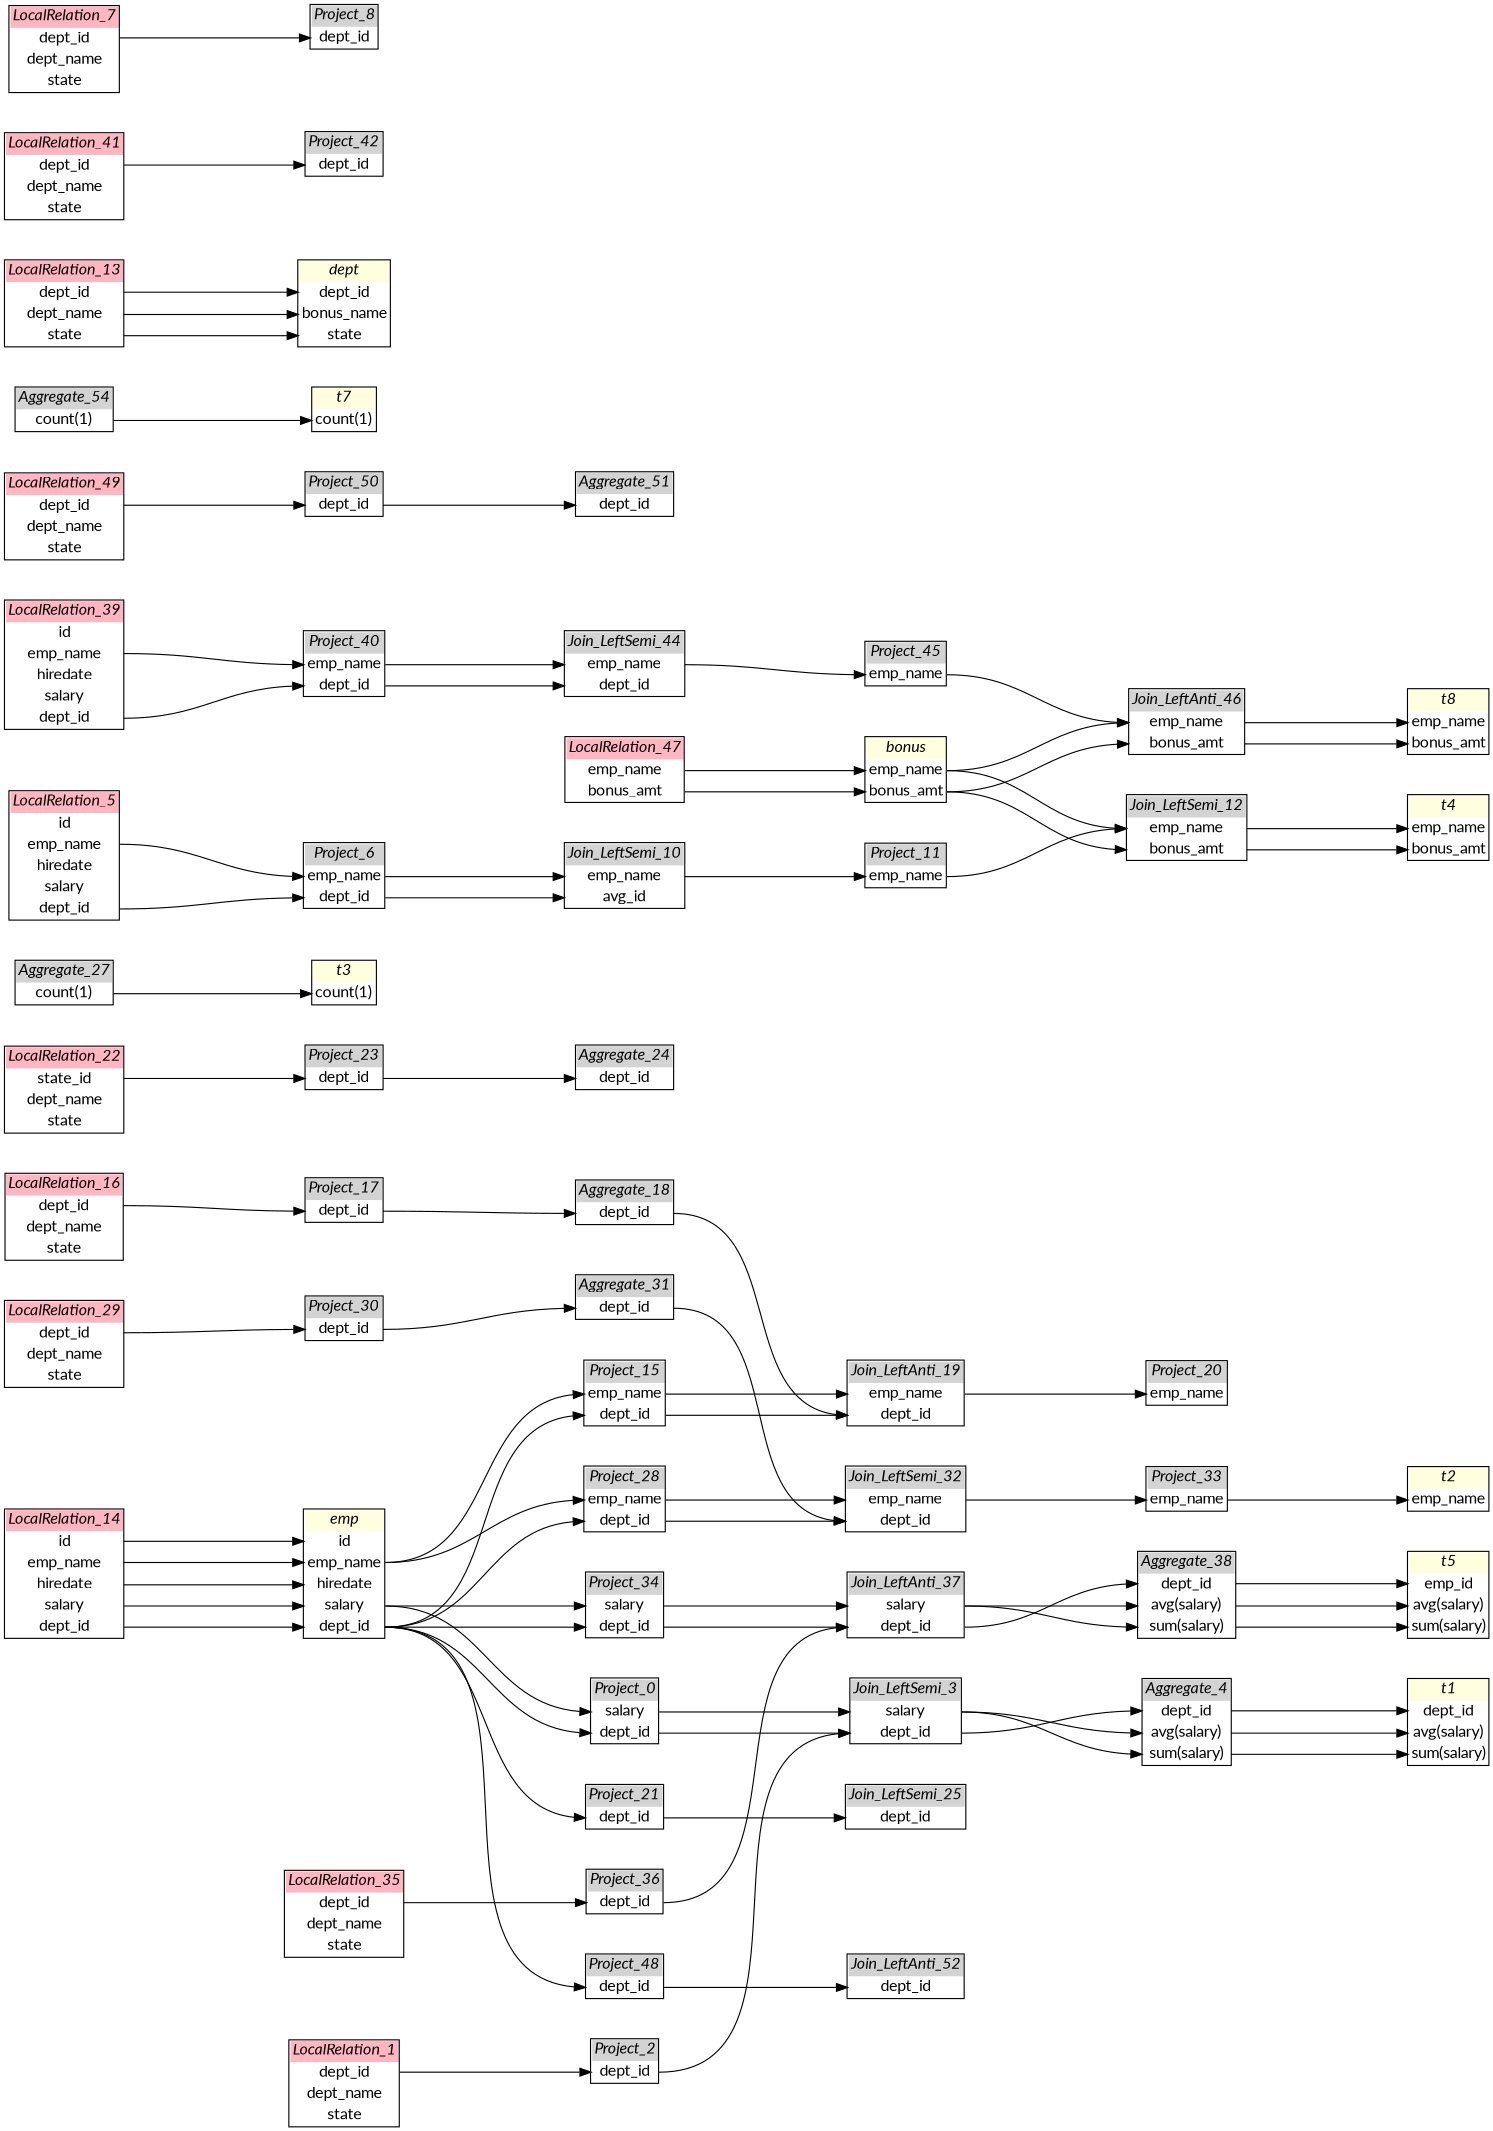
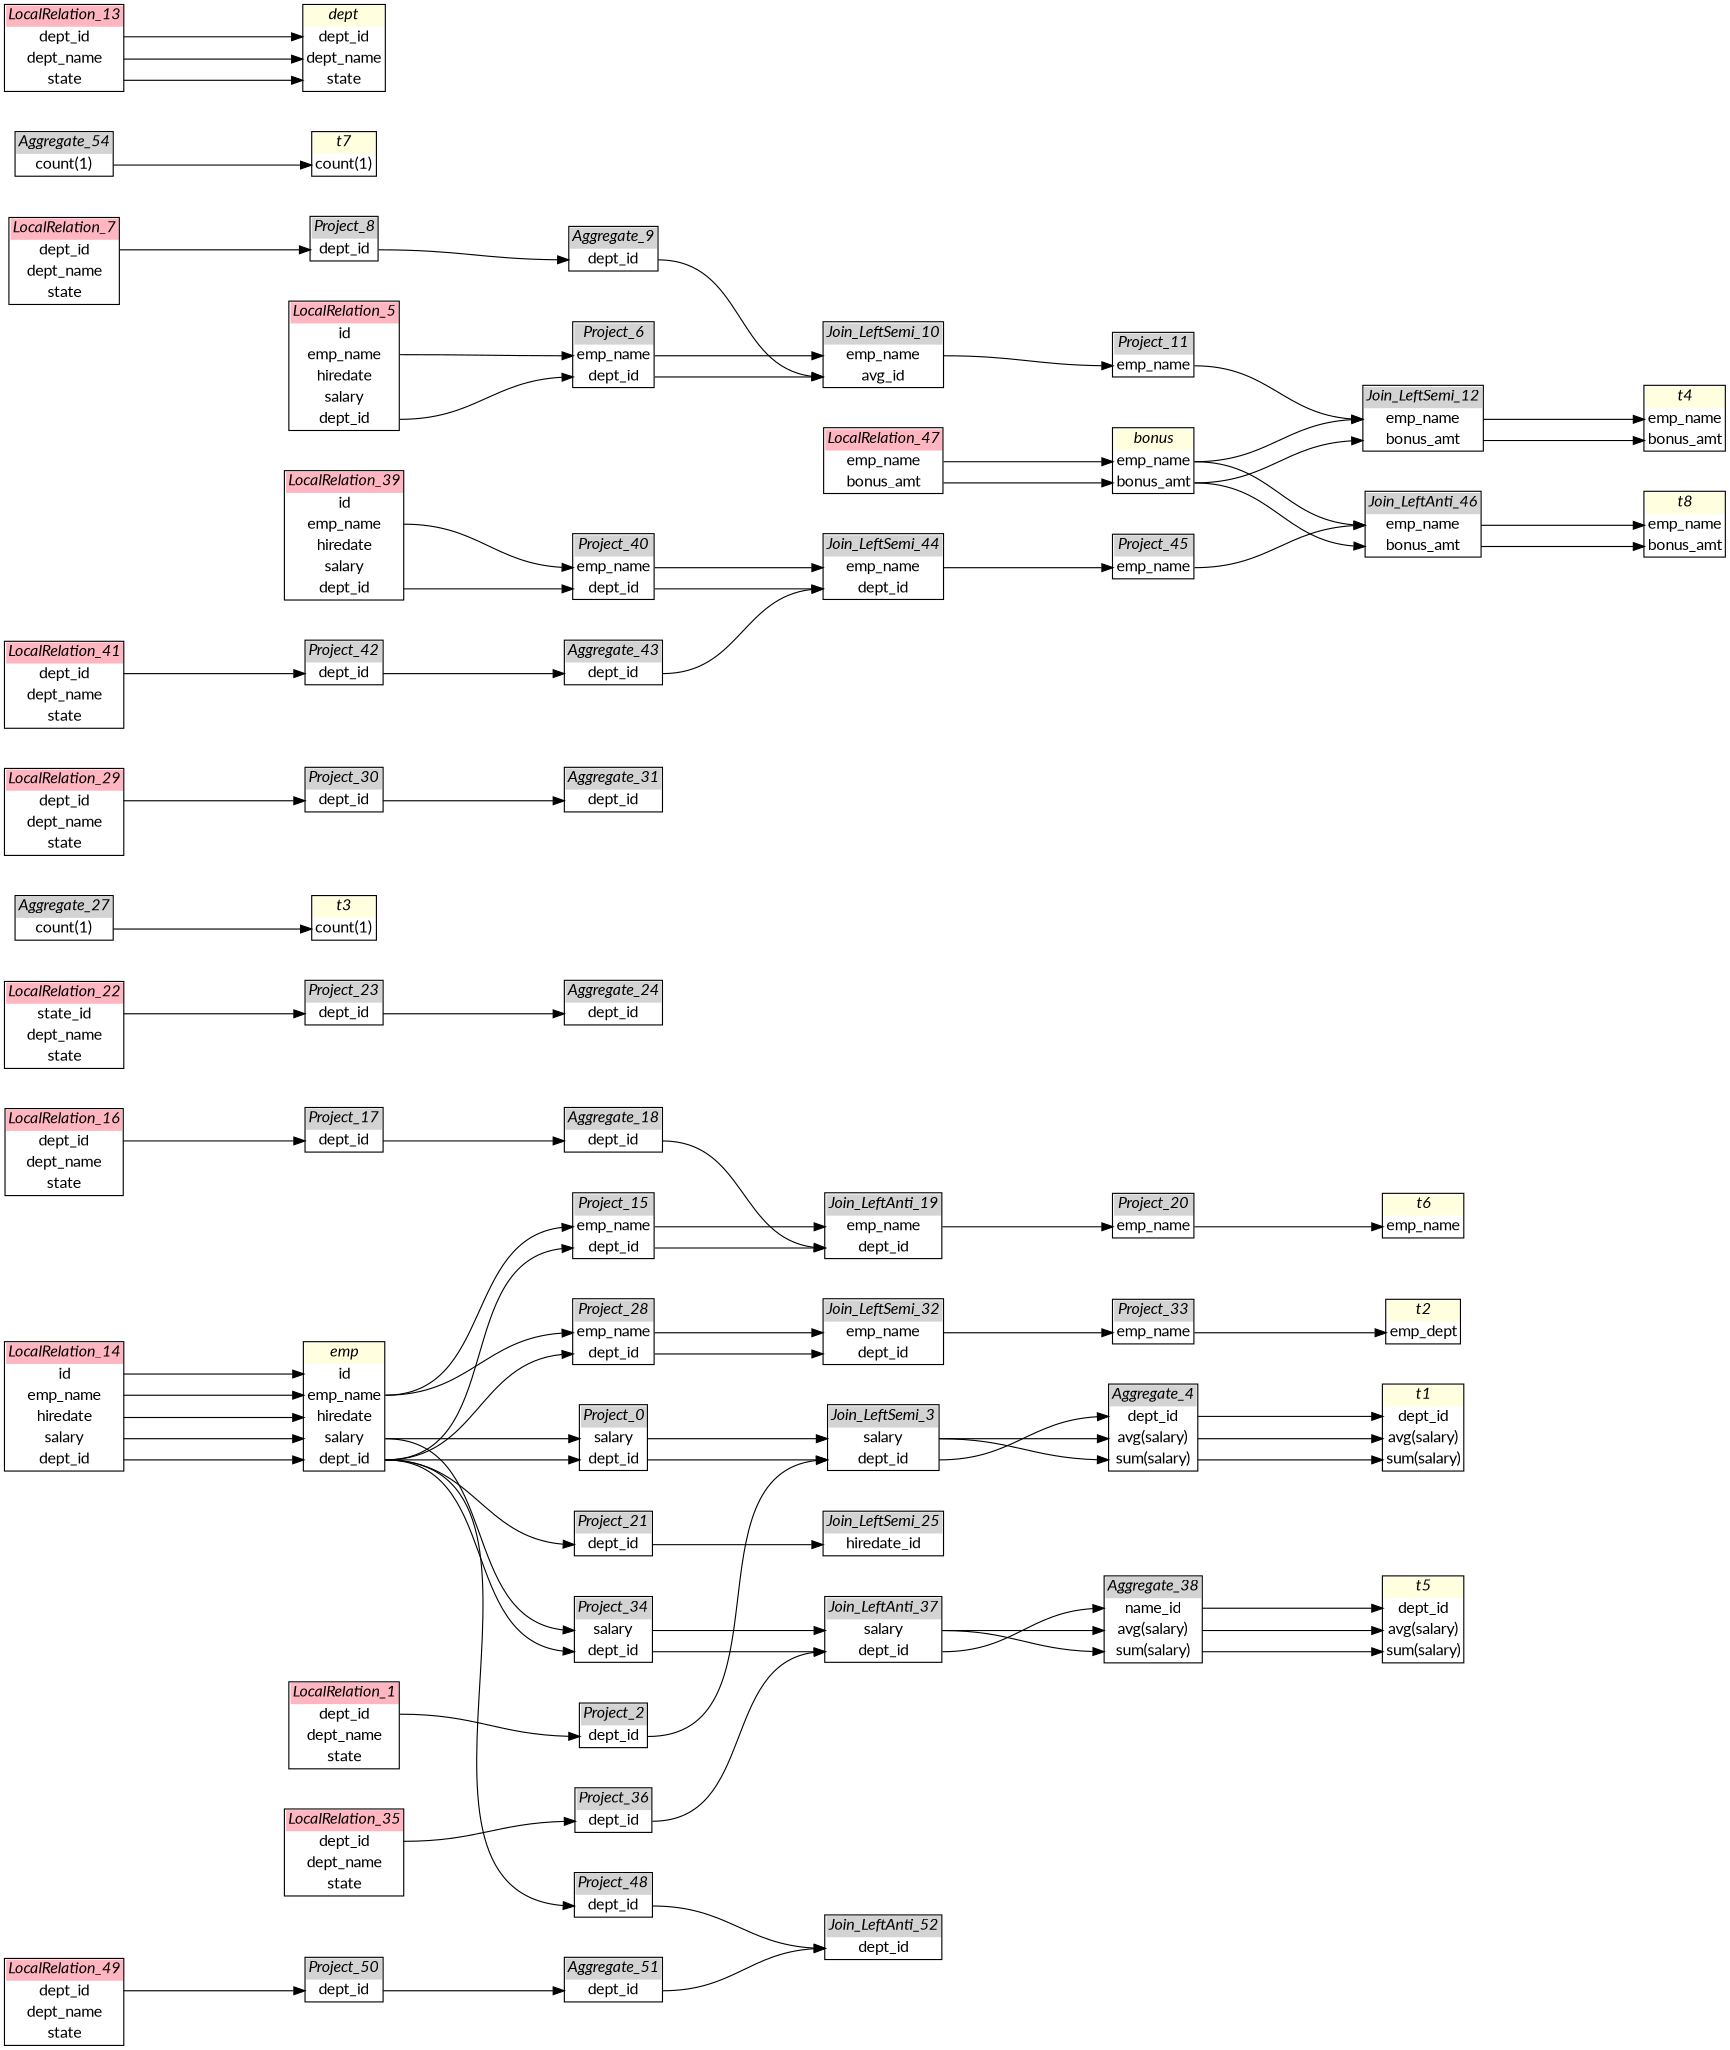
node "Aggregate_9": added
node "dept": text "bonus_name" -> "dept_name"
node "Aggregate_43": added
node "t6": added
edge "Aggregate_31" -> "Join_LeftSemi_32": removed
node "t2": text "emp_name" -> "emp_dept"
node "Aggregate_38": text "dept_id" -> "name_id"
node "t5": text "emp_id" -> "dept_id"
node "Join_LeftSemi_25": text "dept_id" -> "hiredate_id"
edge "Aggregate_51" -> "Join_LeftAnti_52": added
